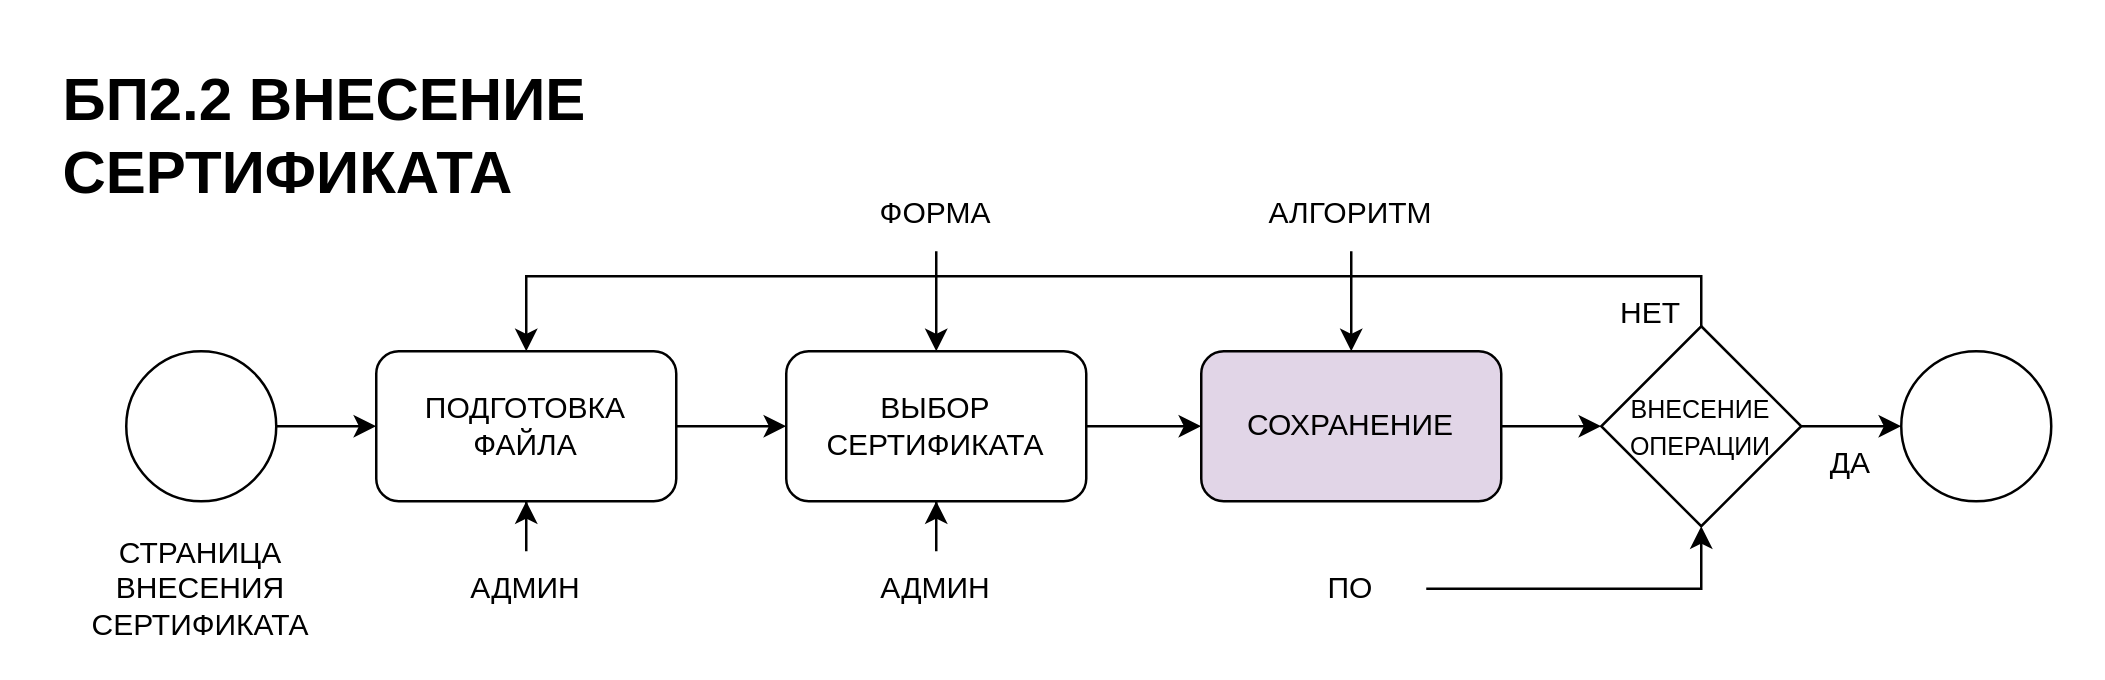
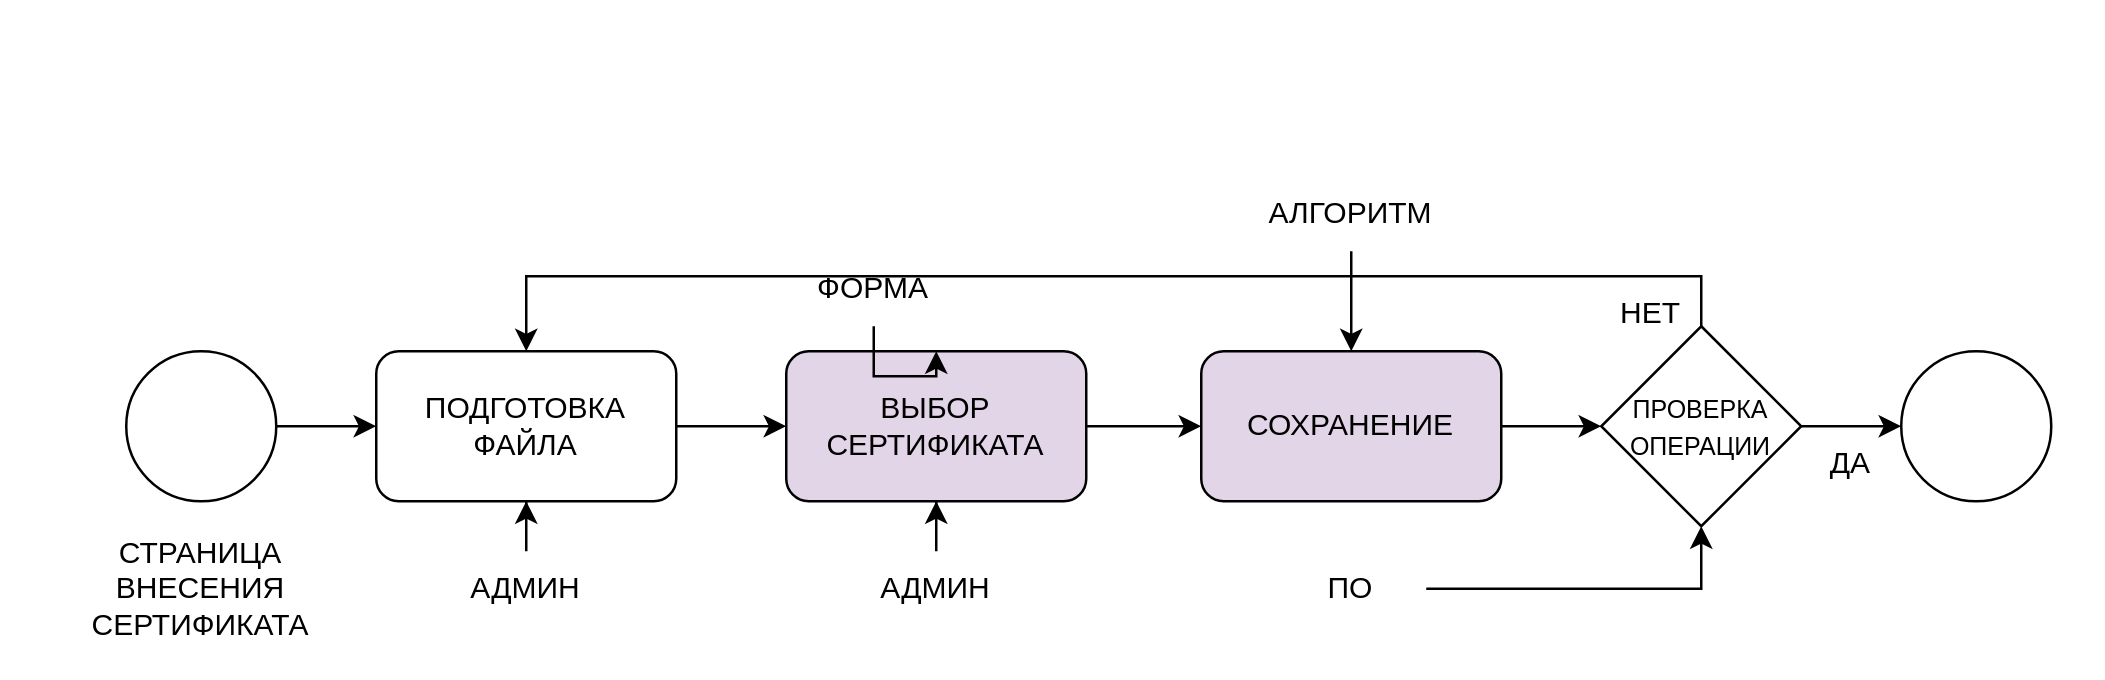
node "БП2.2 ВНЕСЕНИЕ СЕРТИФИКАТА": removed
node "ФОРМА": moved (936, 214) -> (874, 289)
node "ВЫБОР СЕРТИФИКАТА": fillcolor #ffffff -> #e1d5e7
node "ВНЕСЕНИЕ ОПЕРАЦИИ": label "ВНЕСЕНИЕ ОПЕРАЦИИ" -> "ПРОВЕРКА ОПЕРАЦИИ"
